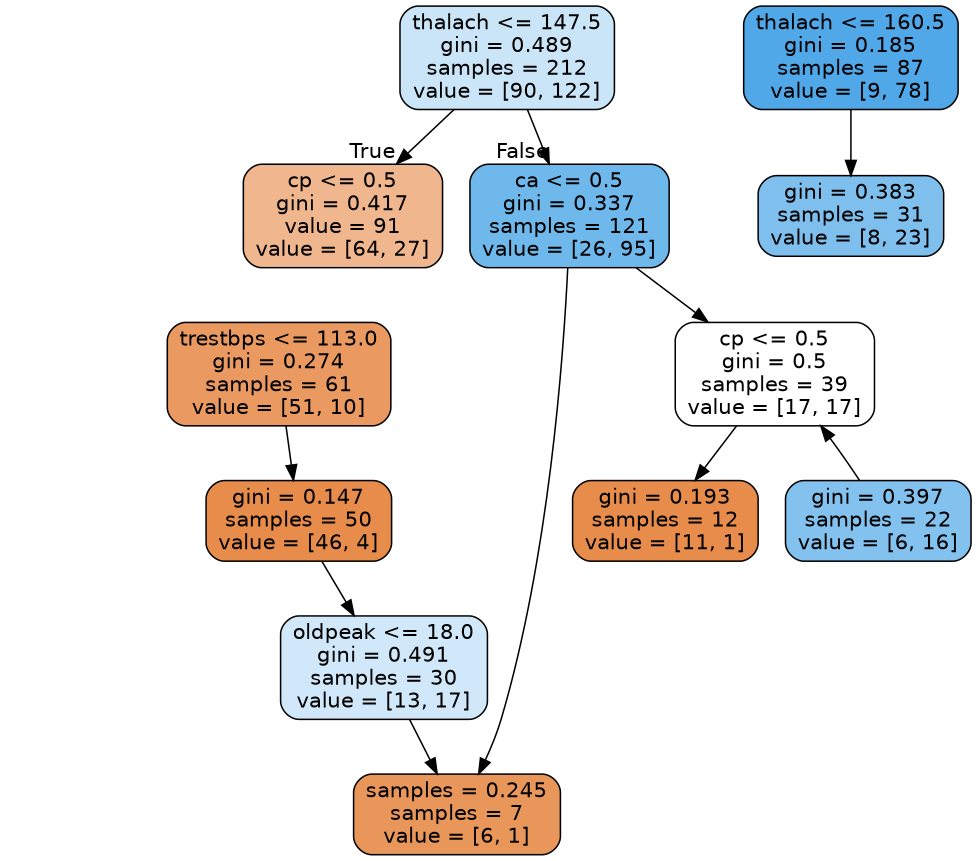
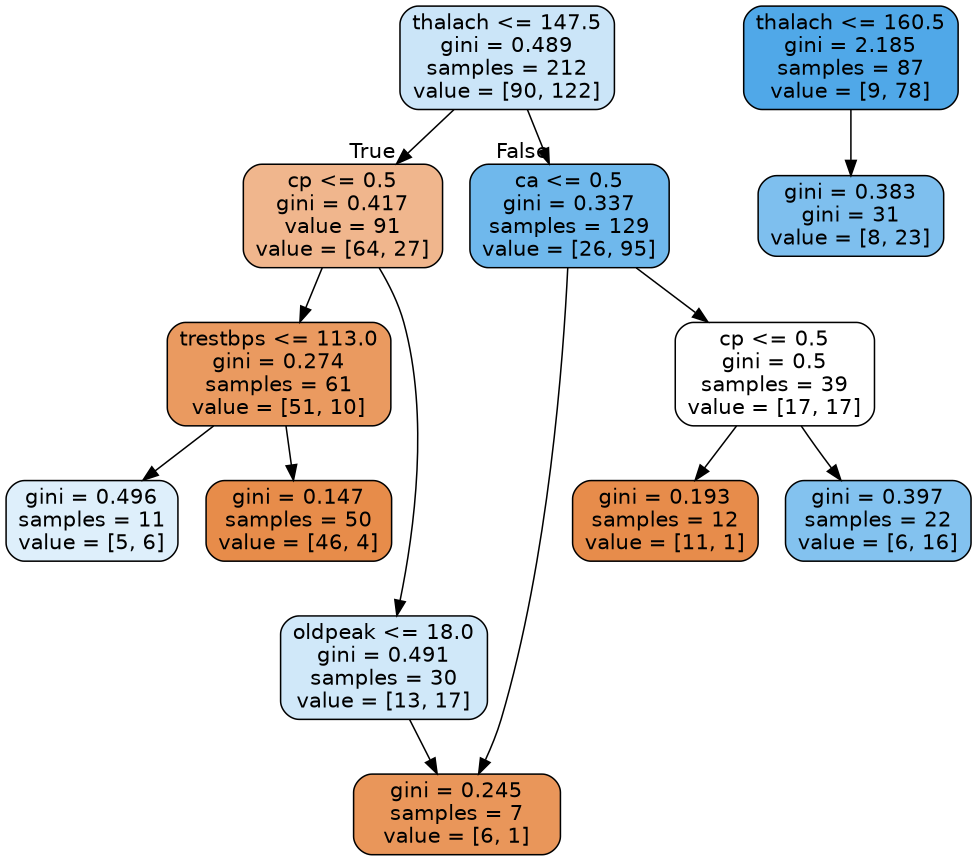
node "thalach <= 160.5 gini = 0.185 samples = 87 value = [9, 78]": label "thalach <= 160.5 gini = 0.185 samples = 87 value = [9, 78]" -> "thalach <= 160.5 gini = 2.185 samples = 87 value = [9, 78]"
node "ca <= 0.5 gini = 0.337 samples = 121 value = [26, 95]": label "ca <= 0.5 gini = 0.337 samples = 121 value = [26, 95]" -> "ca <= 0.5 gini = 0.337 samples = 129 value = [26, 95]"
node "gini = 0.383 samples = 31 value = [8, 23]": label "gini = 0.383 samples = 31 value = [8, 23]" -> "gini = 0.383 gini = 31 value = [8, 23]"
edge "cp <= 0.5 gini = 0.417 value = 91 value = [64, 27]" -> "trestbps <= 113.0 gini = 0.274 samples = 61 value = [51, 10]": added
edge "gini = 0.397 samples = 22 value = [6, 16]" -> "cp <= 0.5 gini = 0.5 samples = 39 value = [17, 17]": reversed
node "gini = 0.496 samples = 11 value = [5, 6]": added
edge "gini = 0.147 samples = 50 value = [46, 4]" -> "oldpeak <= 18.0 gini = 0.491 samples = 30 value = [13, 17]": now "cp <= 0.5 gini = 0.417 value = 91 value = [64, 27]" -> "oldpeak <= 18.0 gini = 0.491 samples = 30 value = [13, 17]"
node "samples = 0.245 samples = 7 value = [6, 1]": label "samples = 0.245 samples = 7 value = [6, 1]" -> "gini = 0.245 samples = 7 value = [6, 1]"
